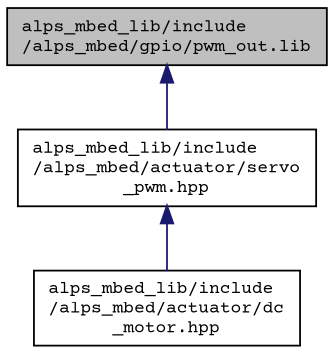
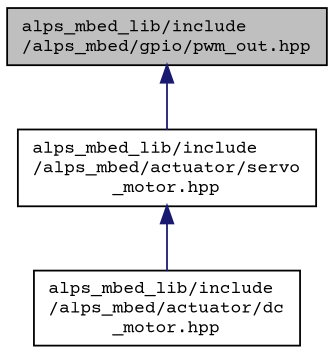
node "alps_mbed_lib/include /alps_mbed/gpio/pwm_out.lib": label "alps_mbed_lib/include /alps_mbed/gpio/pwm_out.lib" -> "alps_mbed_lib/include /alps_mbed/gpio/pwm_out.hpp"
node "alps_mbed_lib/include /alps_mbed/actuator/servo _pwm.hpp": label "alps_mbed_lib/include /alps_mbed/actuator/servo _pwm.hpp" -> "alps_mbed_lib/include /alps_mbed/actuator/servo _motor.hpp"
